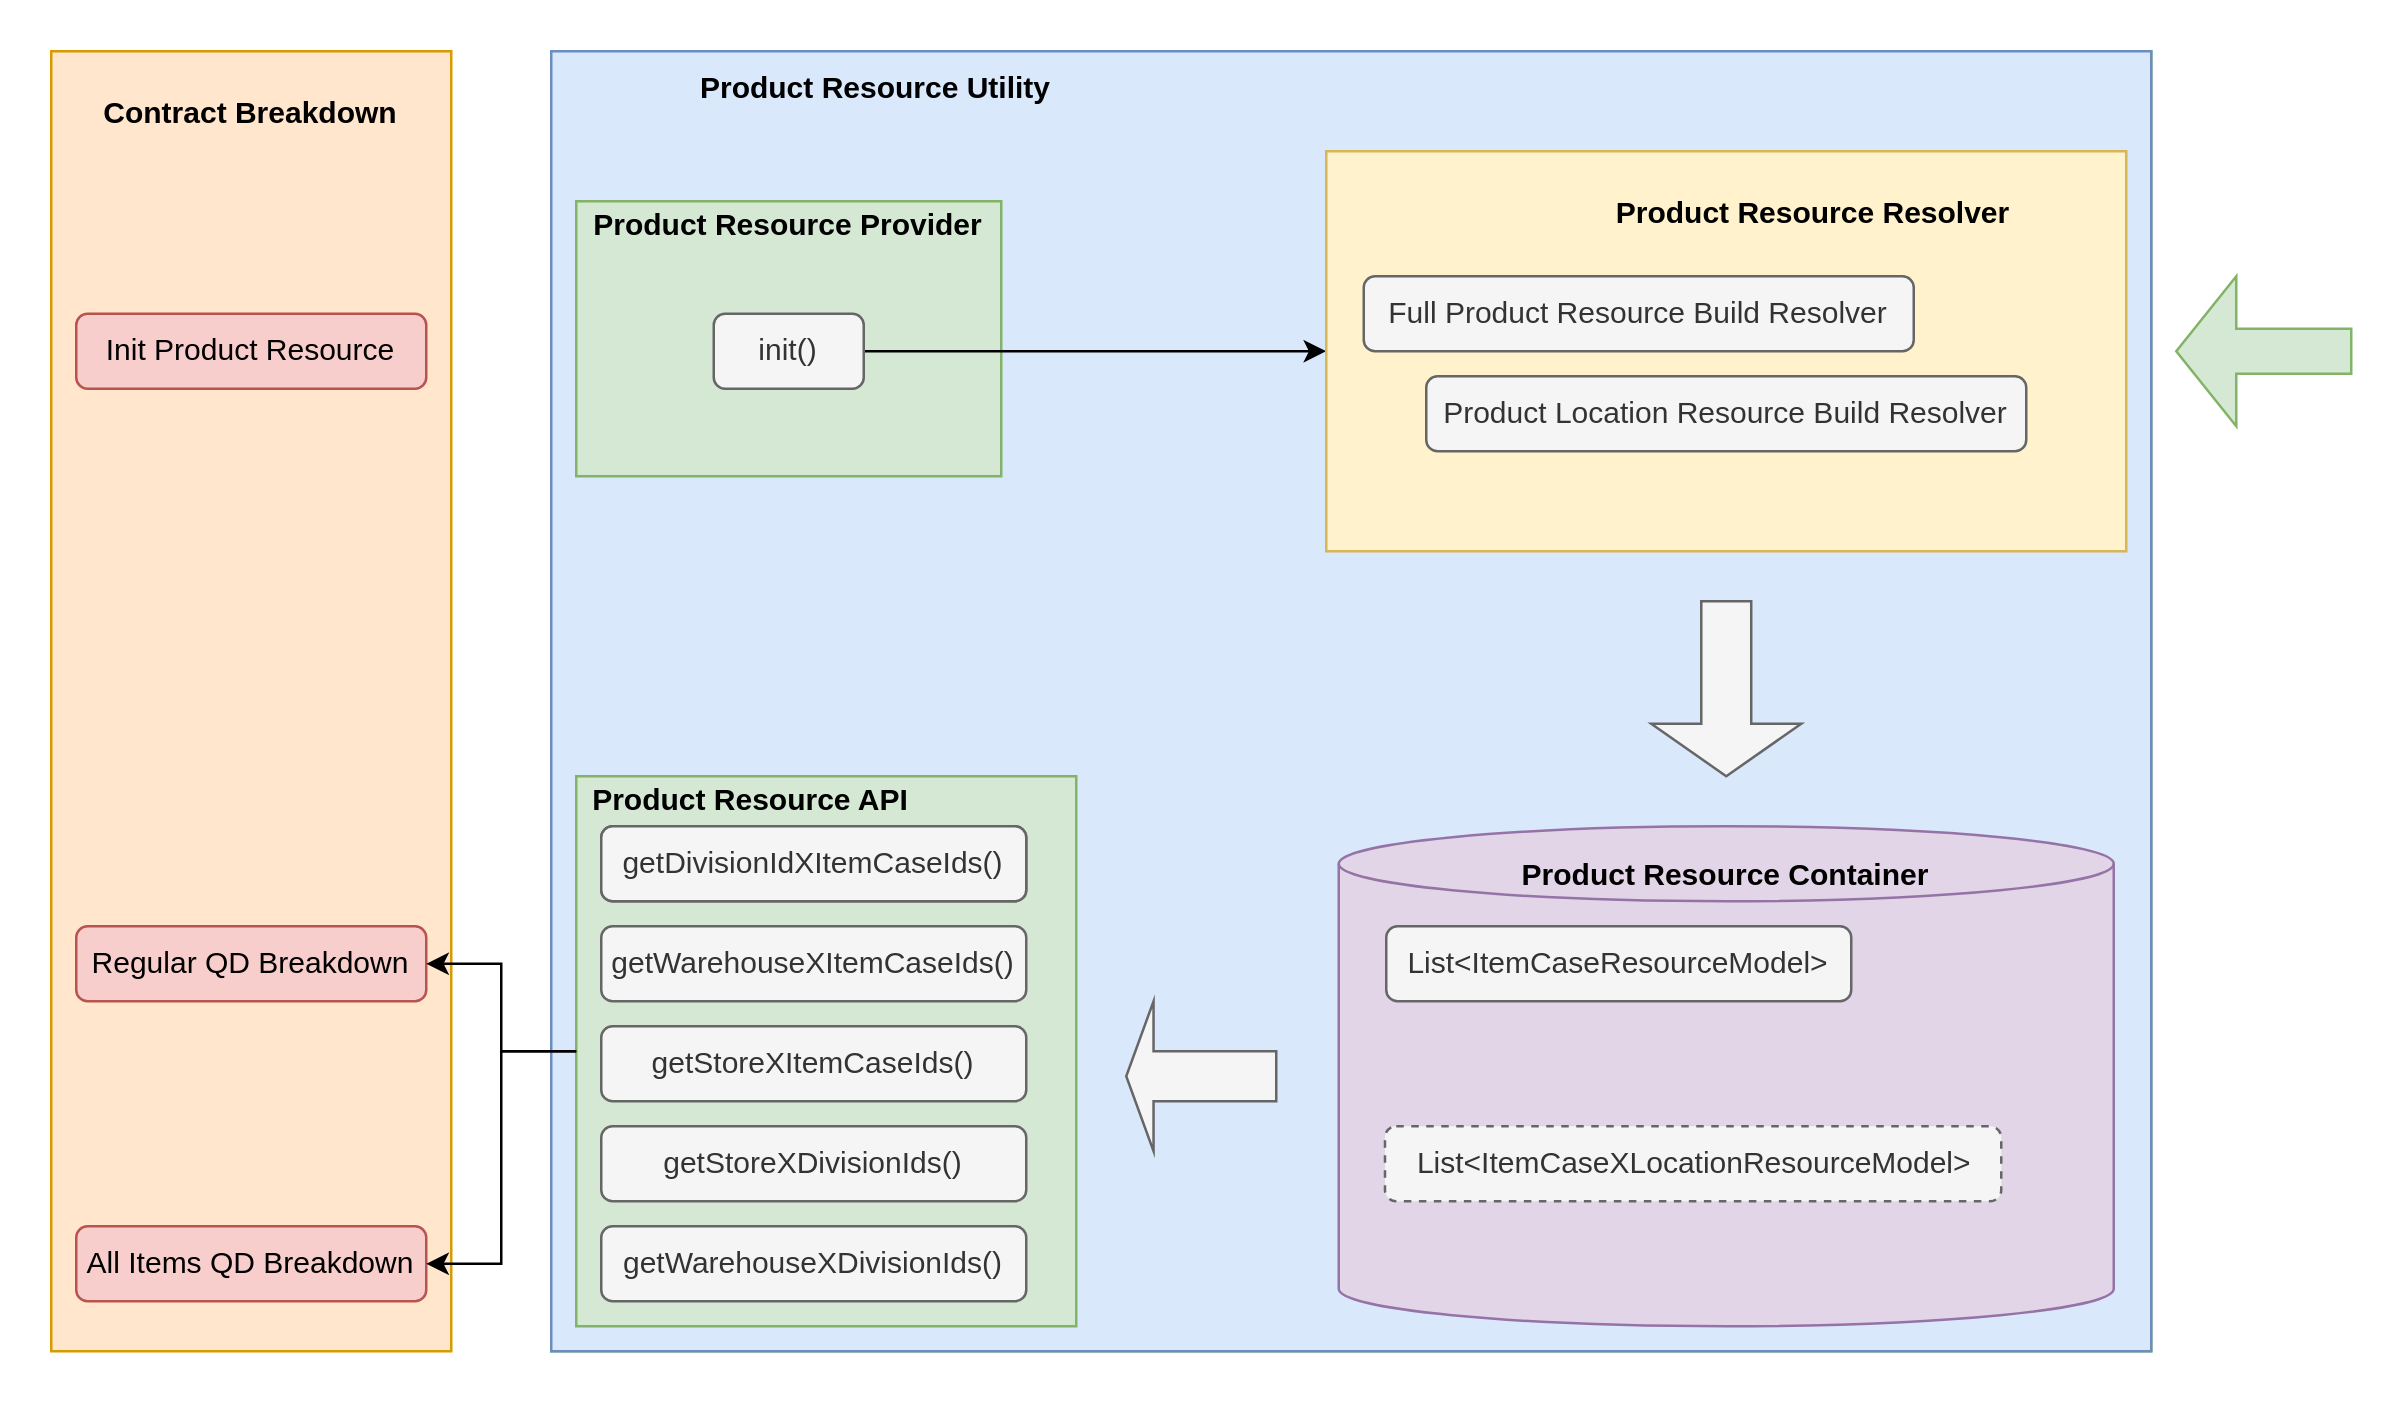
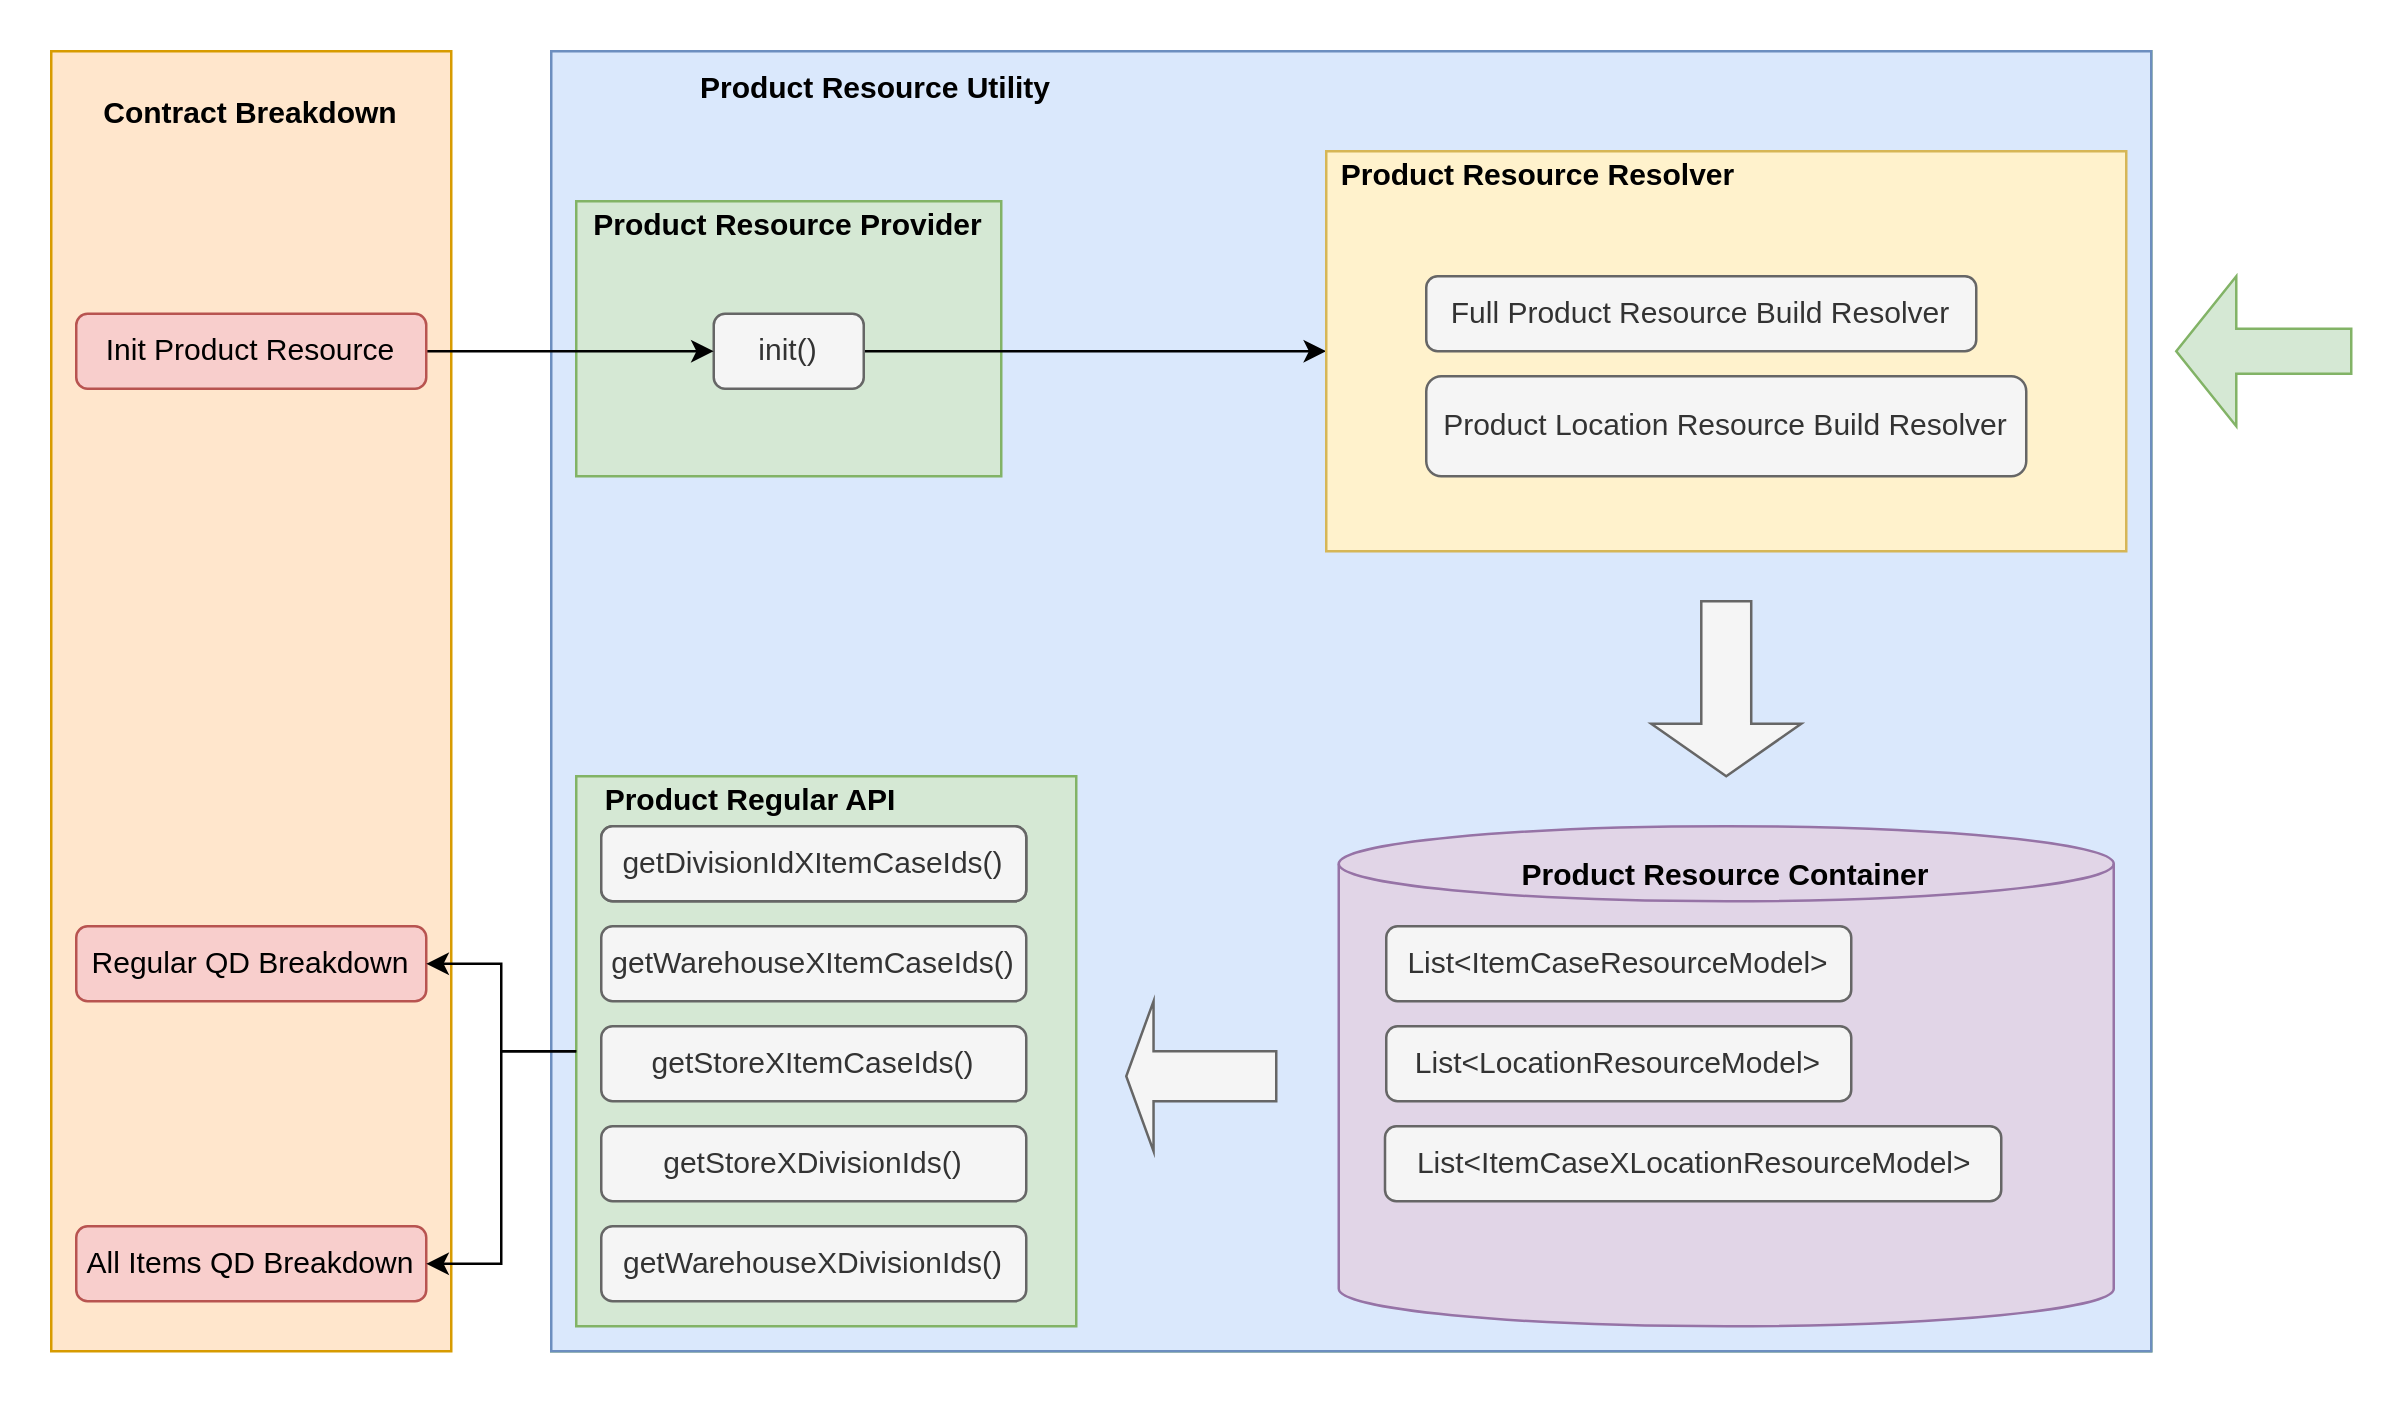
node "Product Resource Resolver": moved (1814, 214) -> (1539, 176)
node "Full Product Resource Build Resolver": moved (1639, 314) -> (1701, 314)
edge "Init Product Resource" -> "init()": added
node "Product Location Resource Build Resolver": size 600x75 -> 600x100
node "Product Resource API": label "Product Resource API" -> "Product Regular API"
node "List<LocationResourceModel>": added
node "List<ItemCaseXLocationResourceModel>": style dashed -> solid
